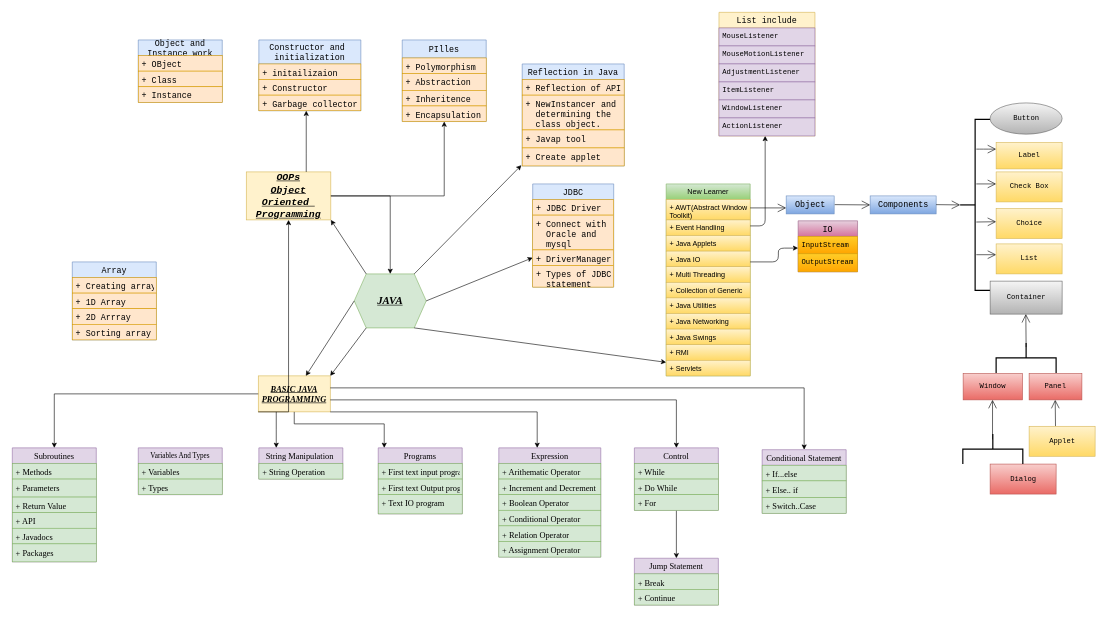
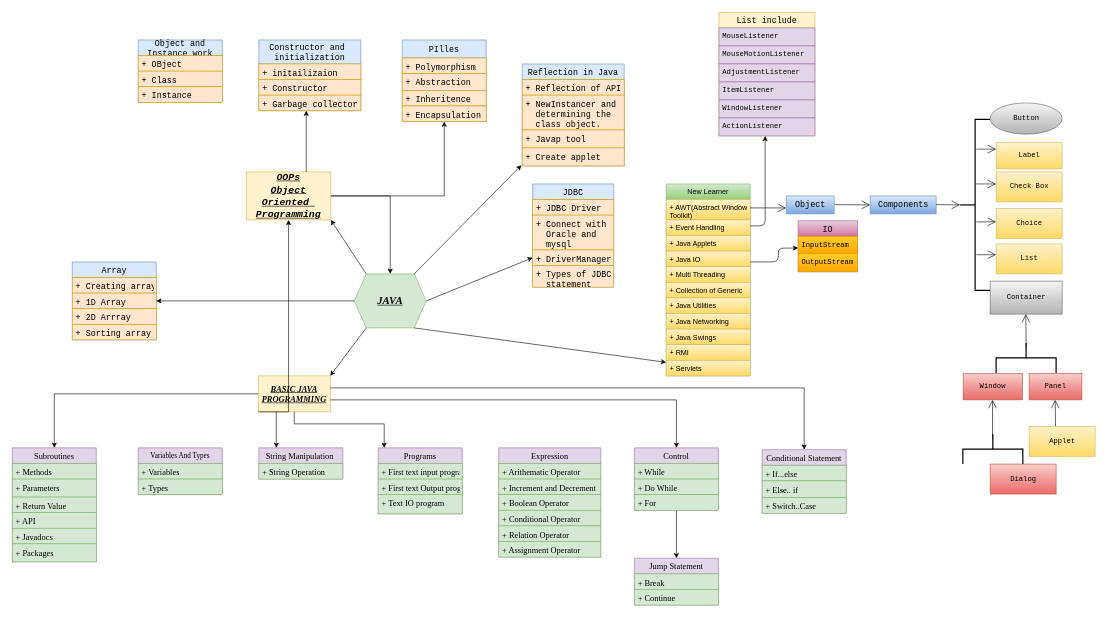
edge "JAVA" -> "BASIC JAVA PROGRAMMING": now "JAVA" -> "+ 1D Array"
edge "BASIC JAVA PROGRAMMING" -> "Expression": removed
